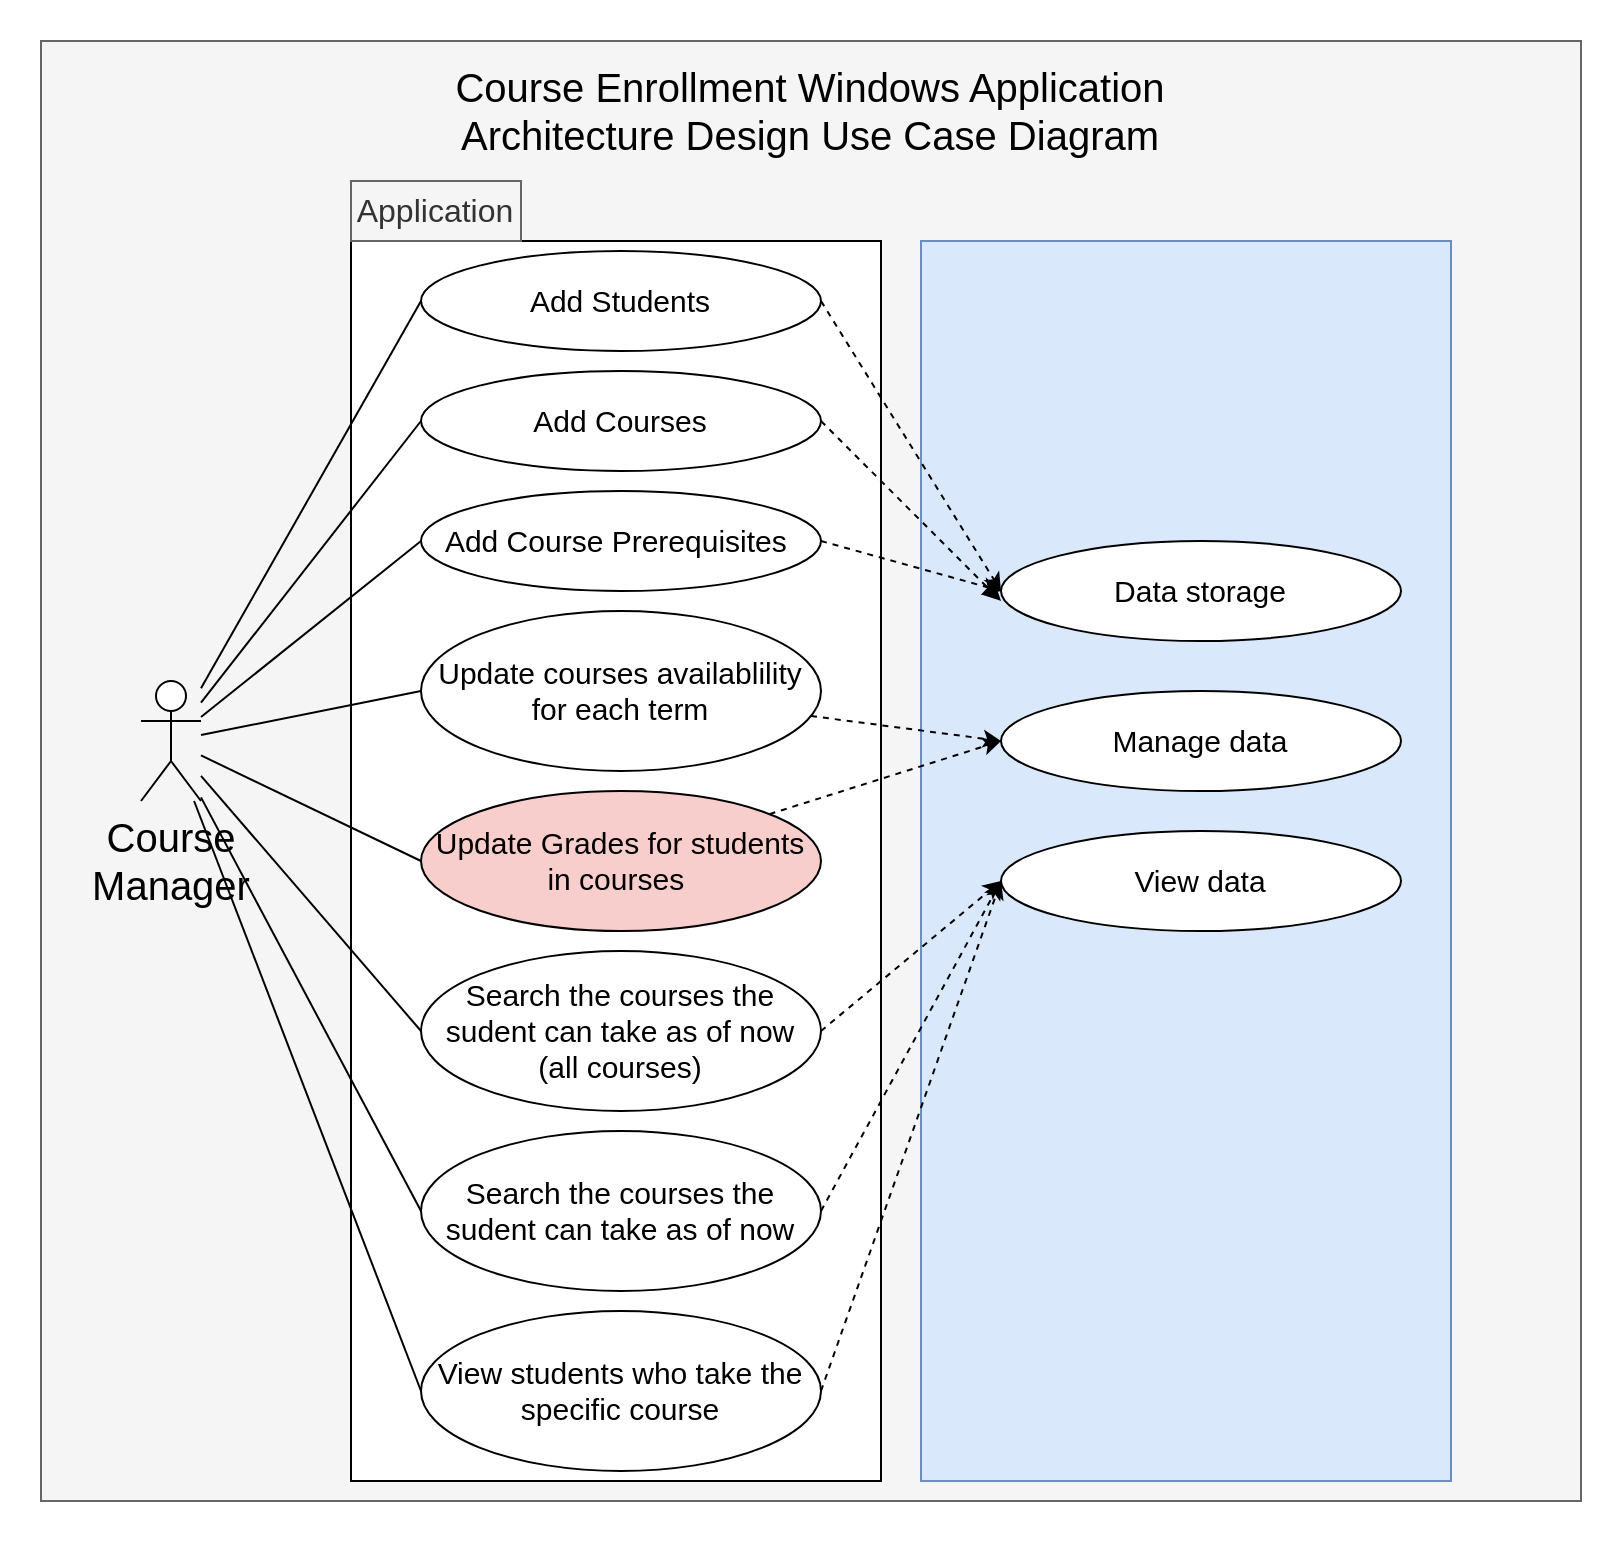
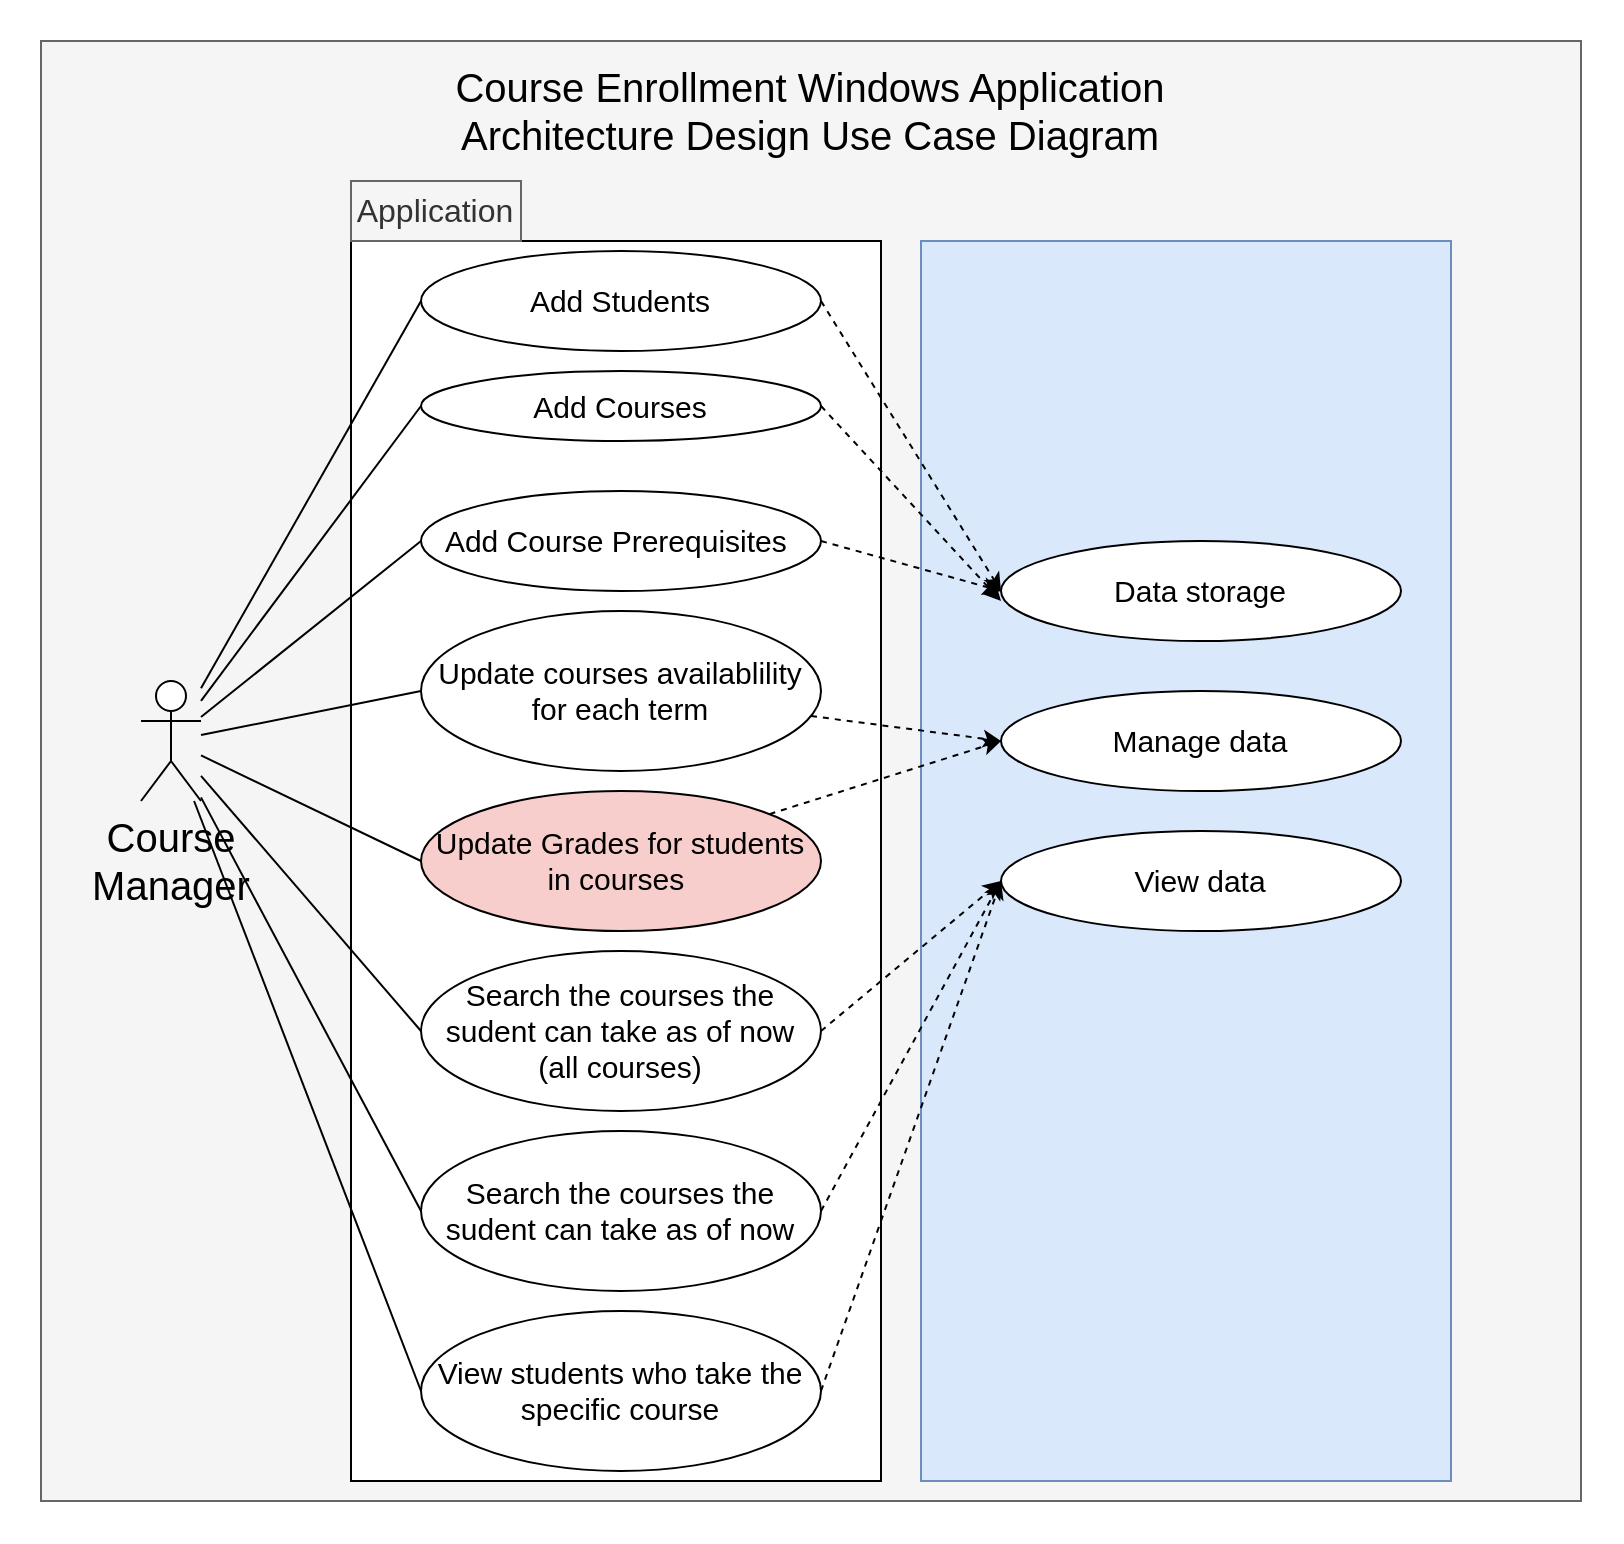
node "Add Courses": size 400x100 -> 400x70
